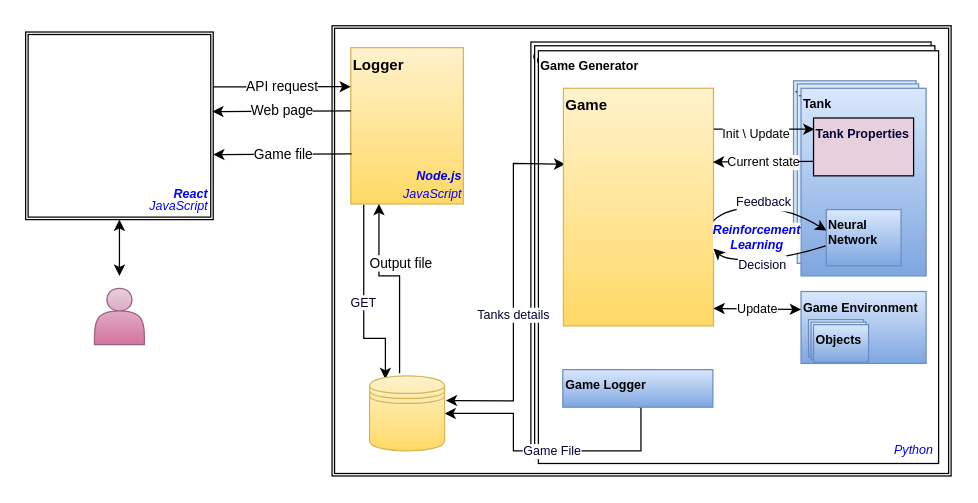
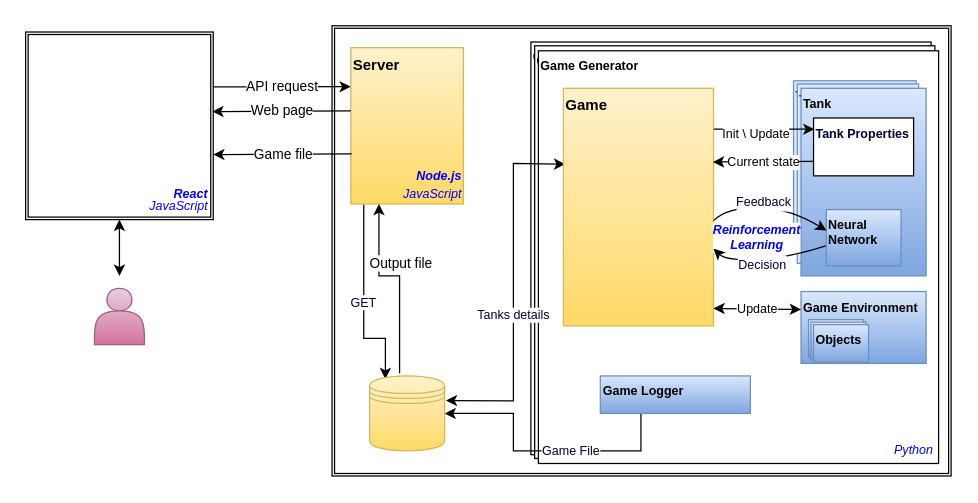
node "Logger": label "Logger" -> "Server"
node "Tank Properties": fillcolor #e6d0de -> #ffffff
node "Game Logger": moved (638, 388) -> (675, 394)
